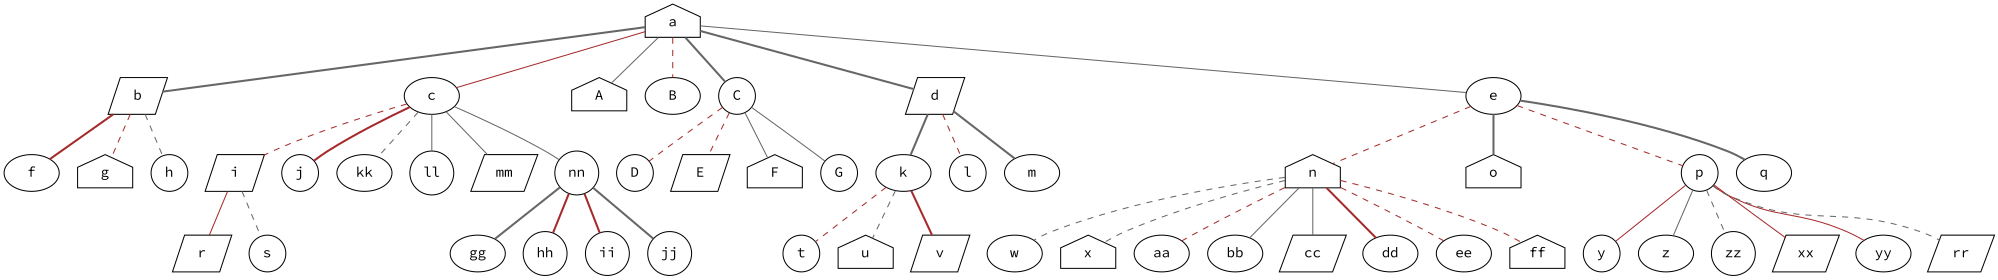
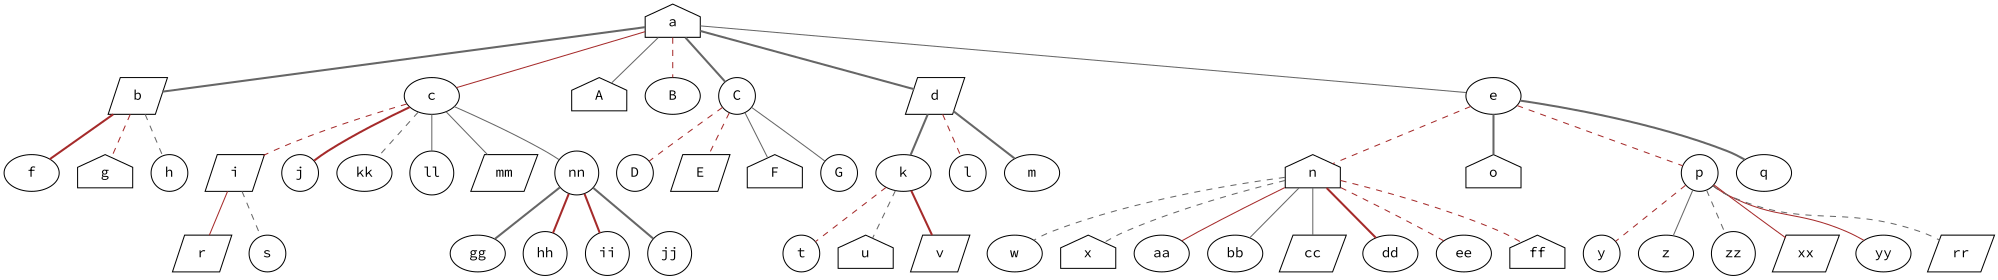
edge "p" -- "y": style solid -> dashed
edge "n" -- "aa": style dashed -> solid
